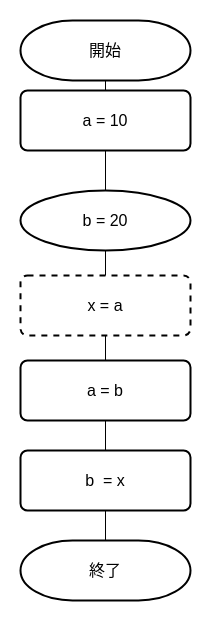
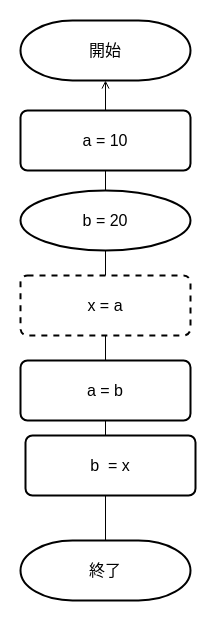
edge "開始" -- "終了": arrowhead none -> open
node "a = 10": moved (106, 121) -> (106, 141)
node "b = x": moved (106, 481) -> (111, 466)
